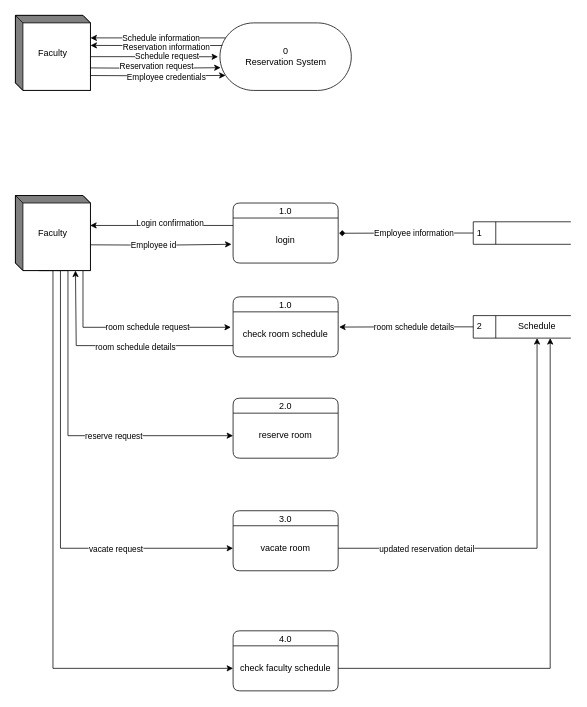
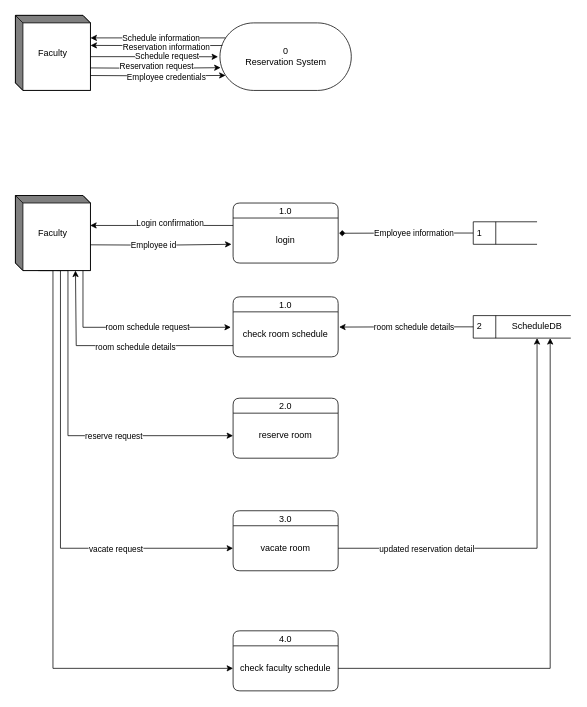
node "1": size 98x23 -> 64x23
node "Schedule": label "Schedule" -> "ScheduleDB"
